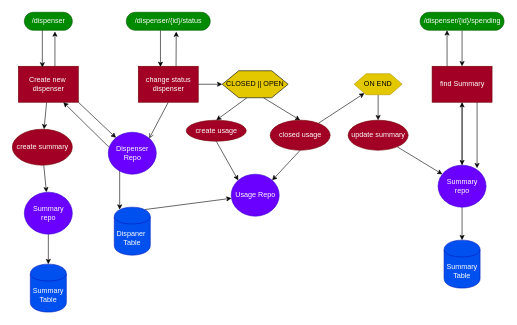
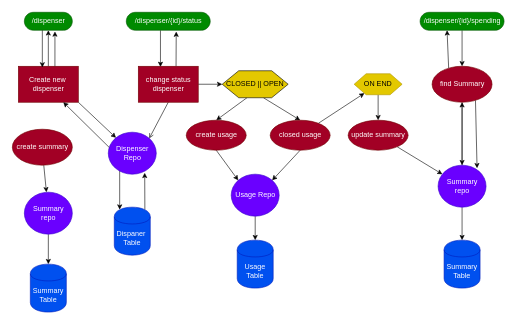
node "find Summary": shape rectangle -> ellipse
edge "Create new dispenser" -> "create summary": now "Create new dispenser" -> "/dispenser"
node "create usage": size 60x21 -> 60x30
edge "Dispaner Table" -> "Usage Repo": now "Dispaner Table" -> "Dispenser Repo"
edge "Usage Repo" -> "Usage Table": added
node "Usage Table": added
